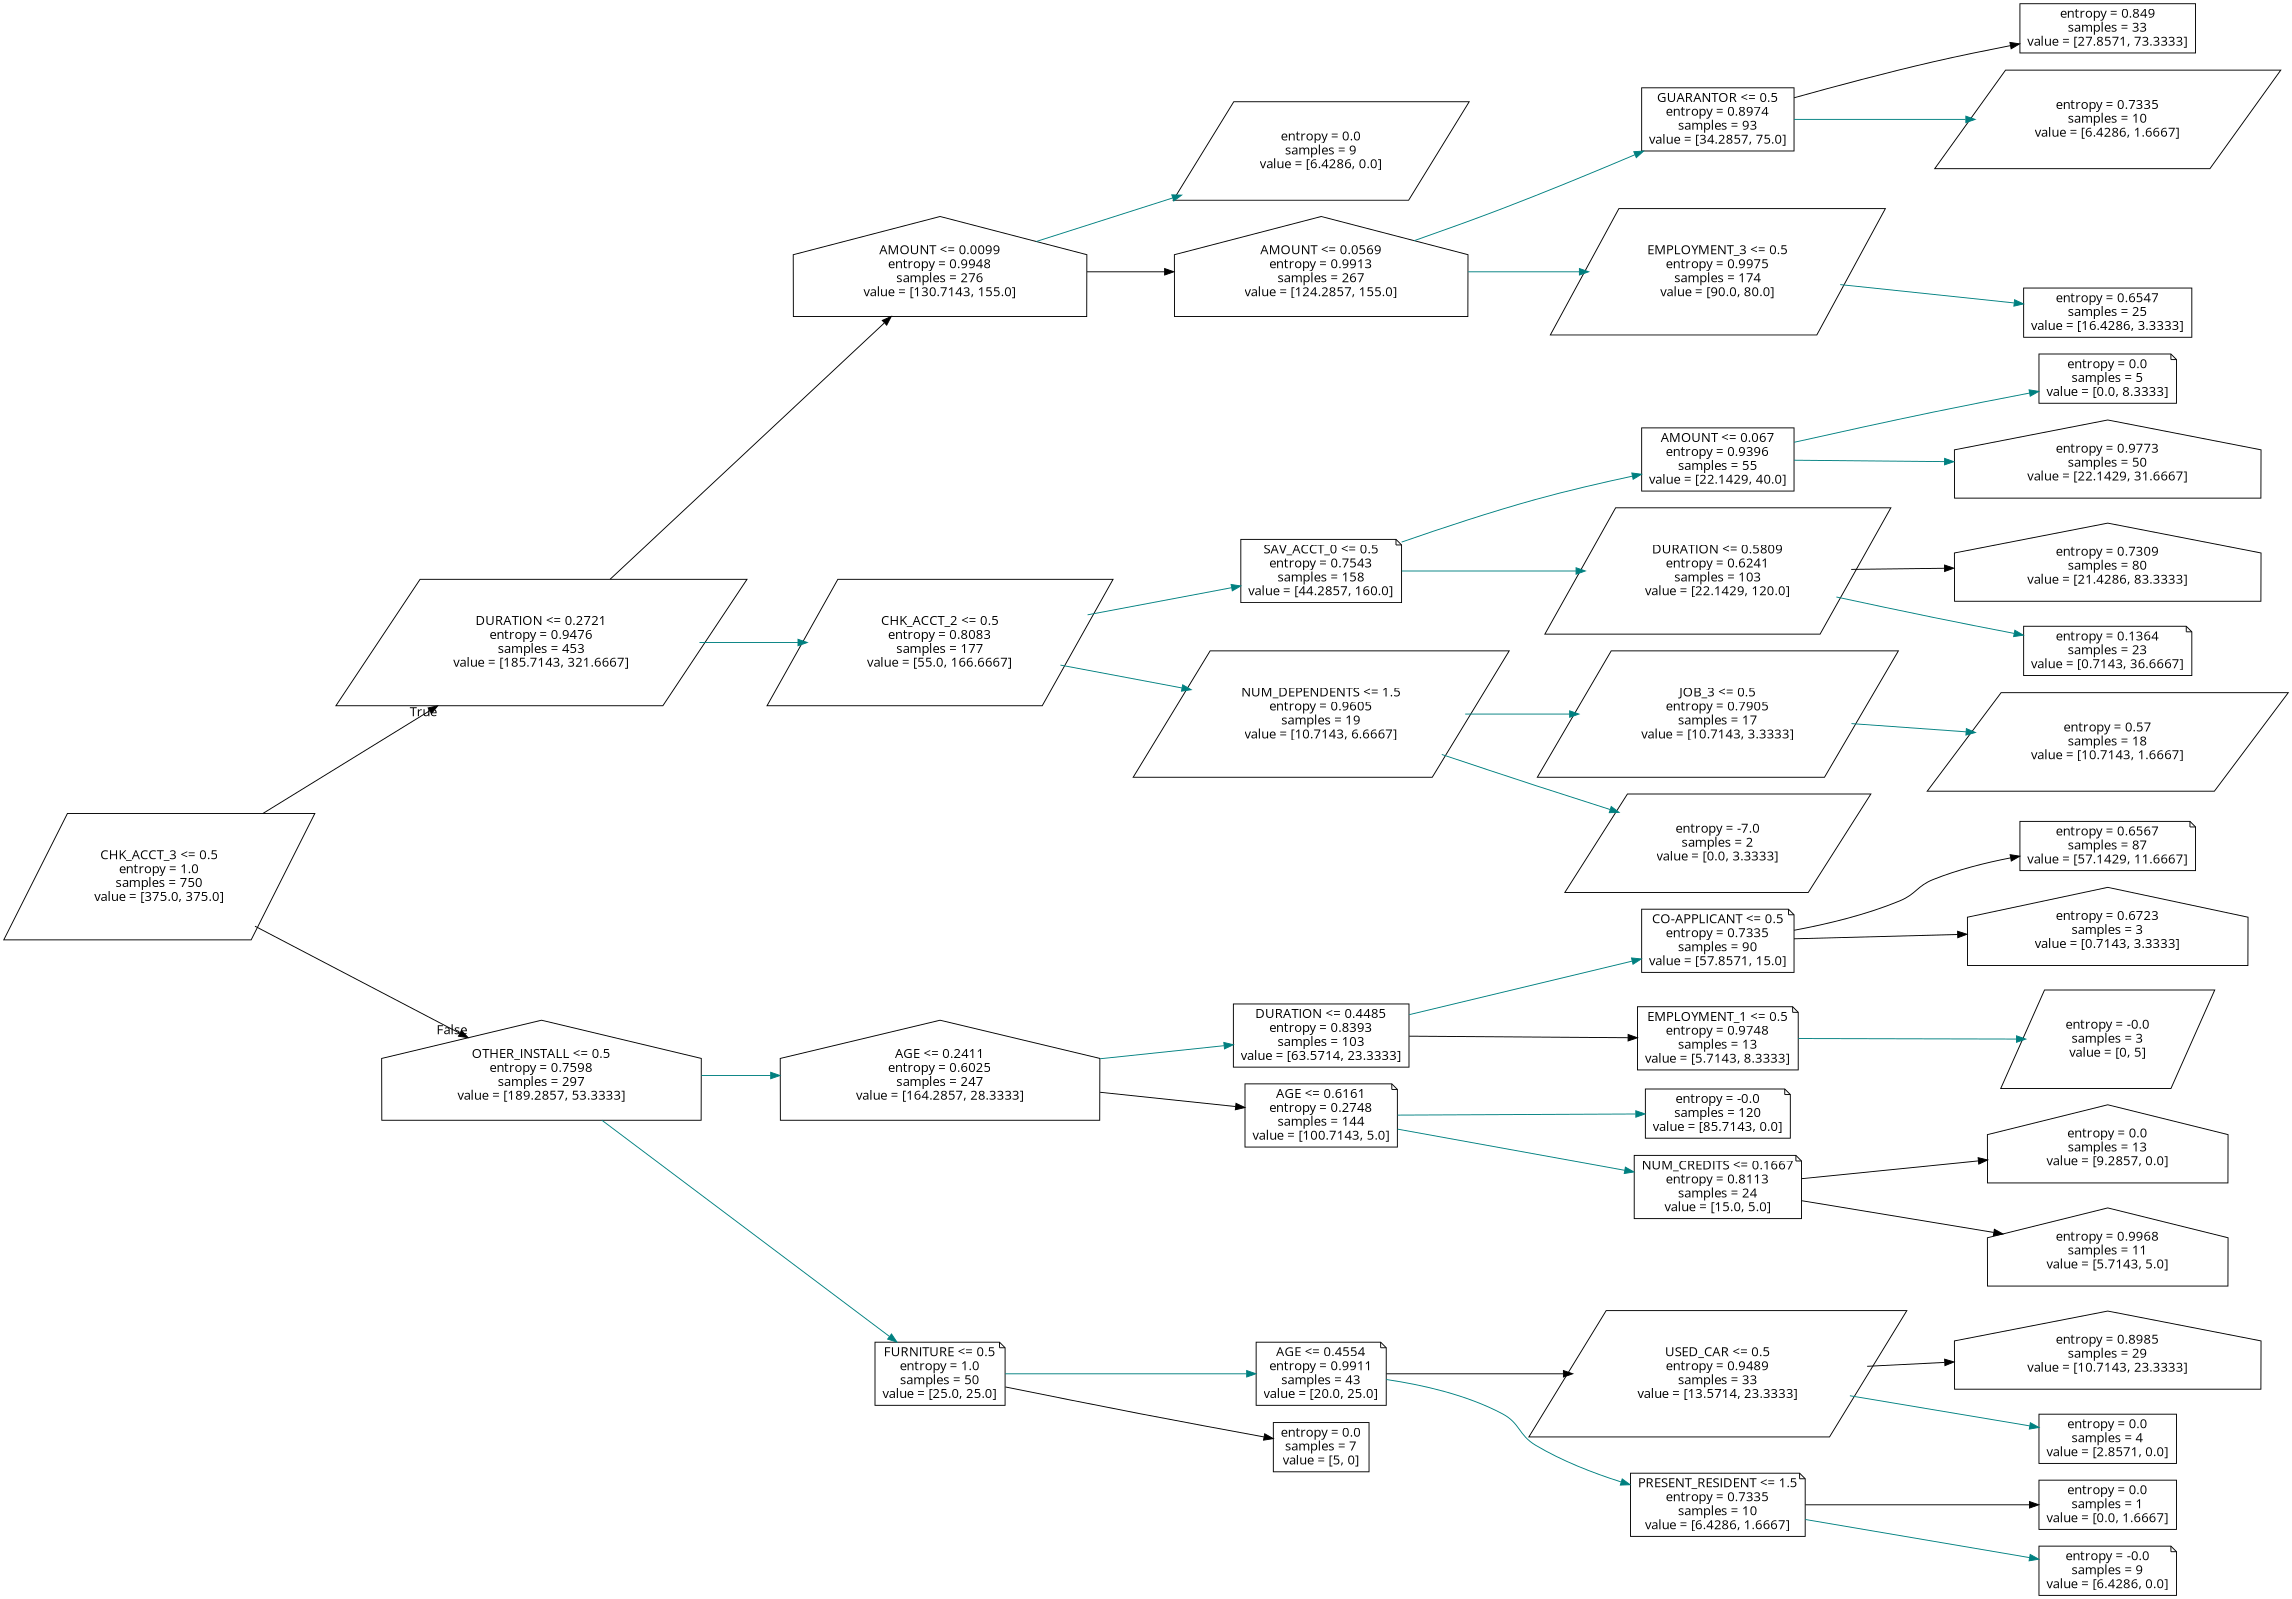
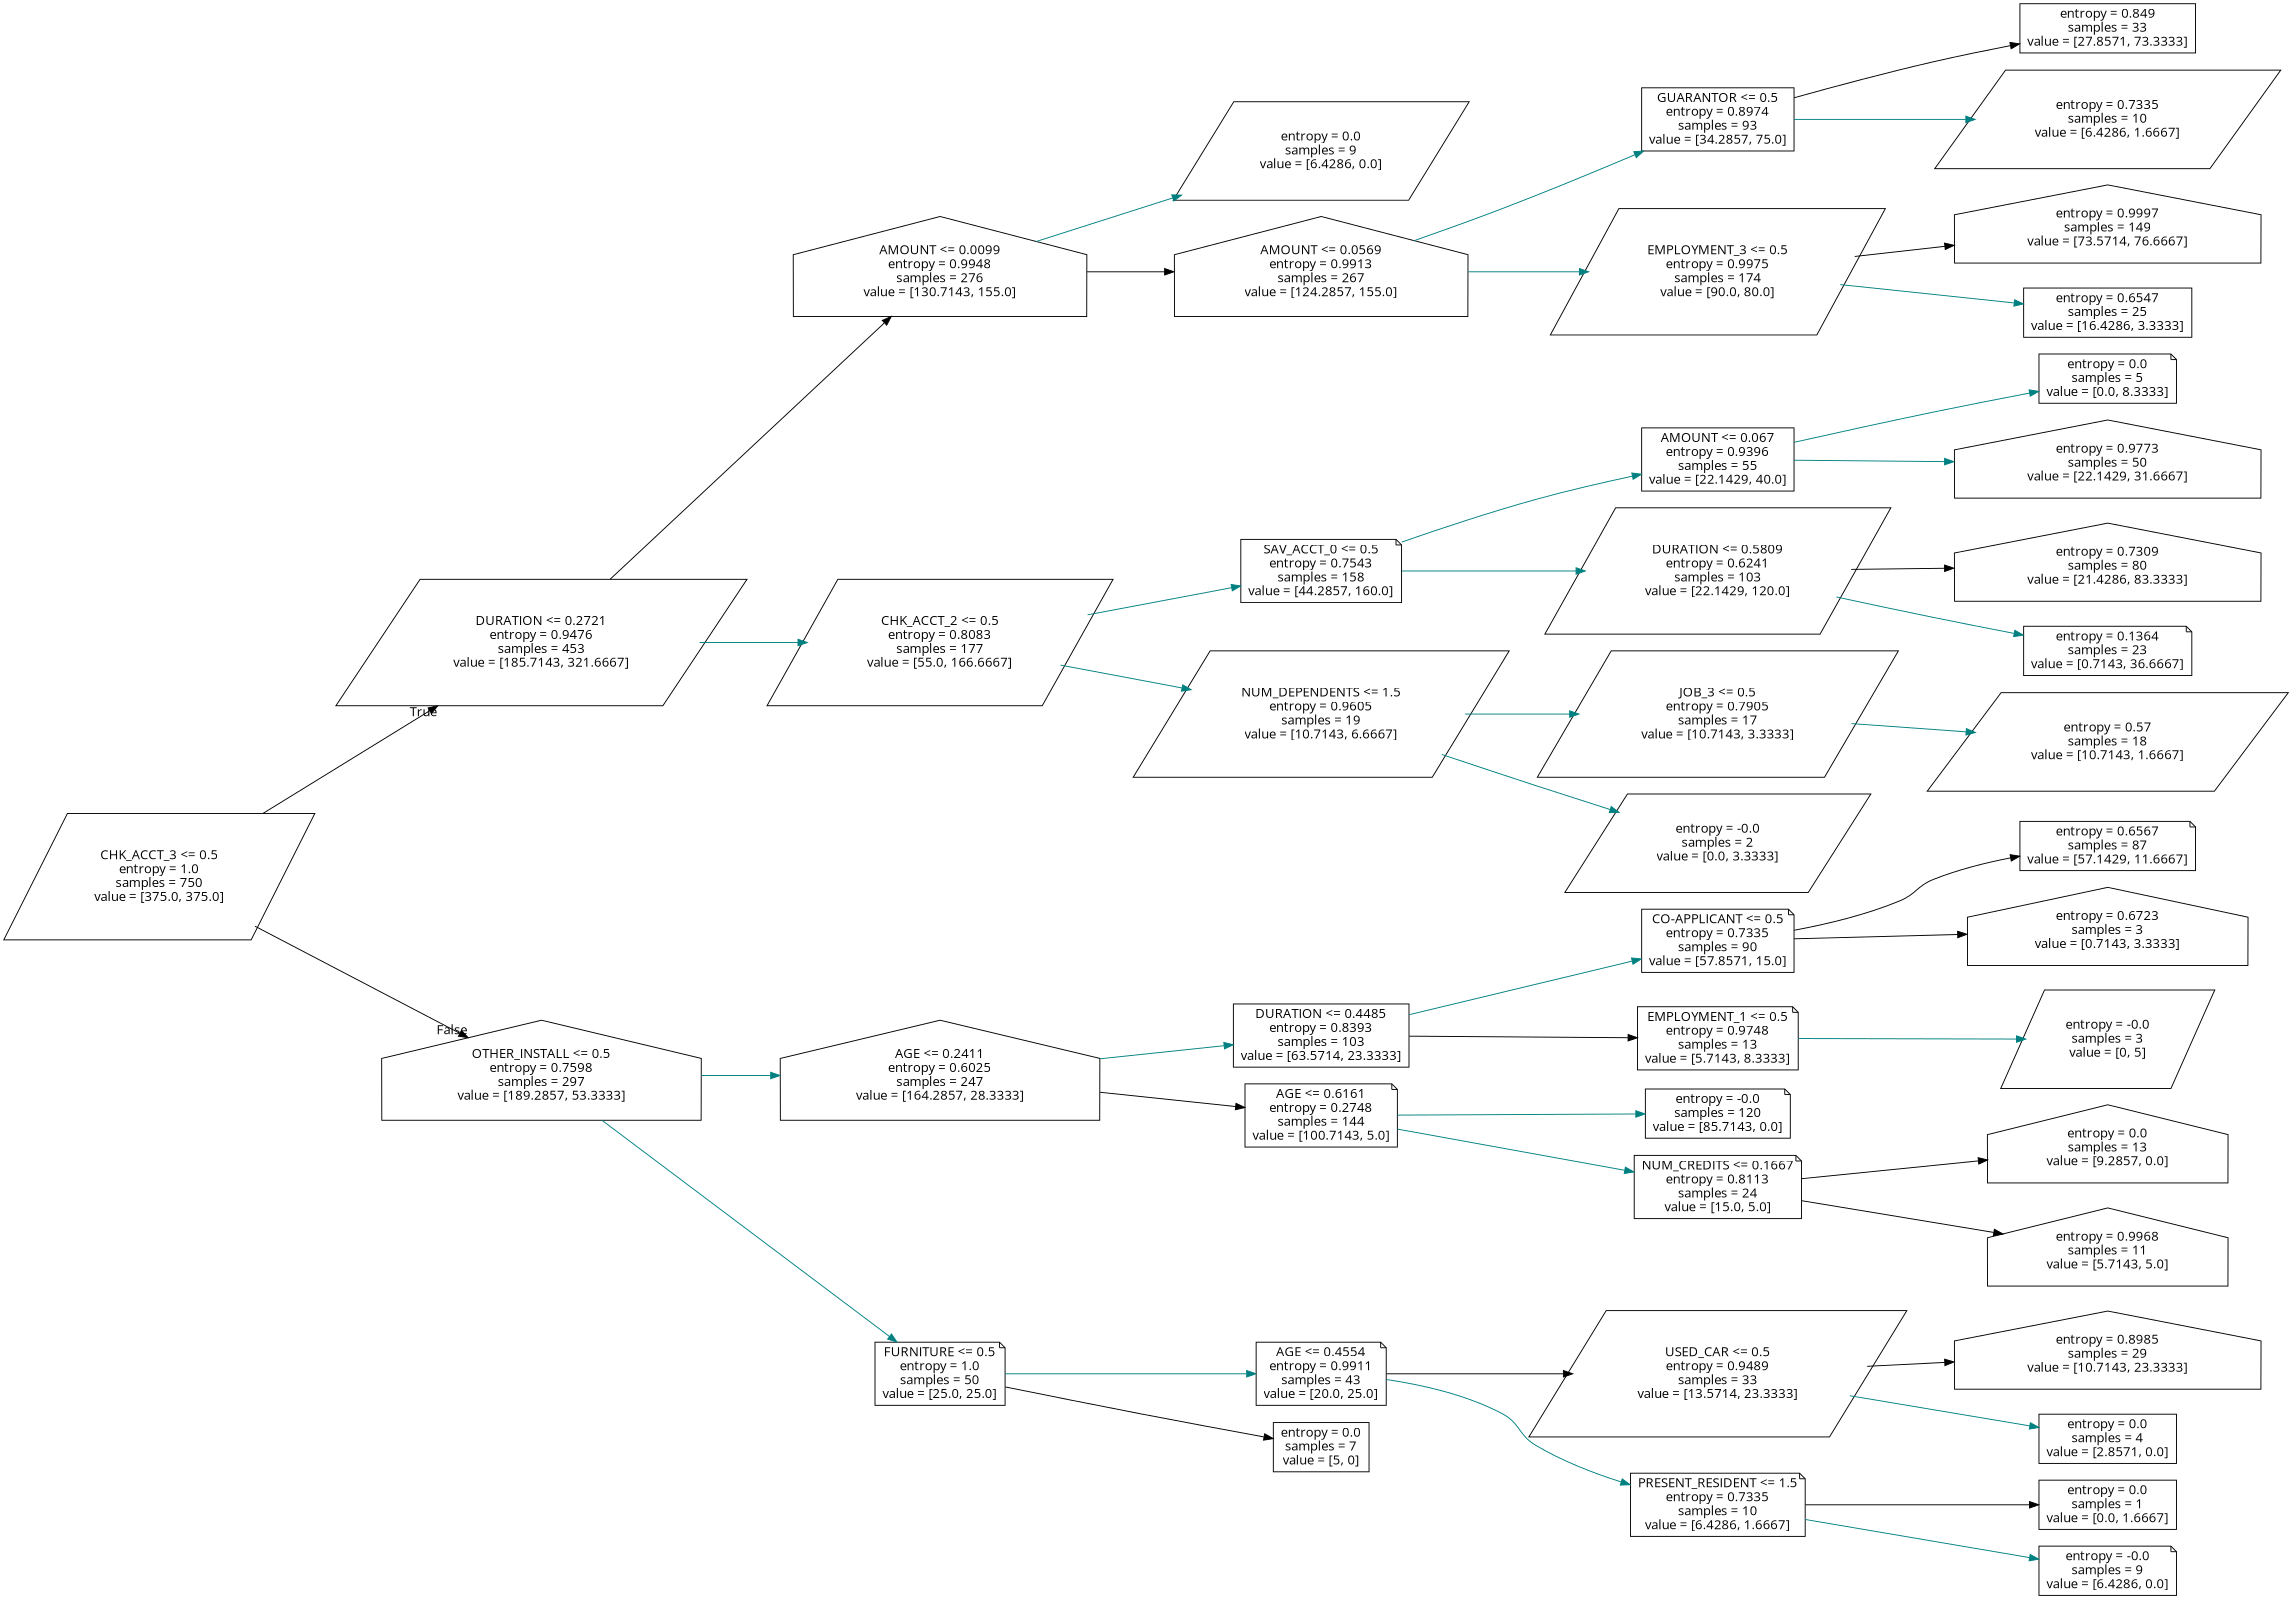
node "entropy = 0.9997 samples = 149 value = [73.5714, 76.6667]": added
node "entropy = -7.0 samples = 2 value = [0.0, 3.3333]": label "entropy = -7.0 samples = 2 value = [0.0, 3.3333]" -> "entropy = -0.0 samples = 2 value = [0.0, 3.3333]"
